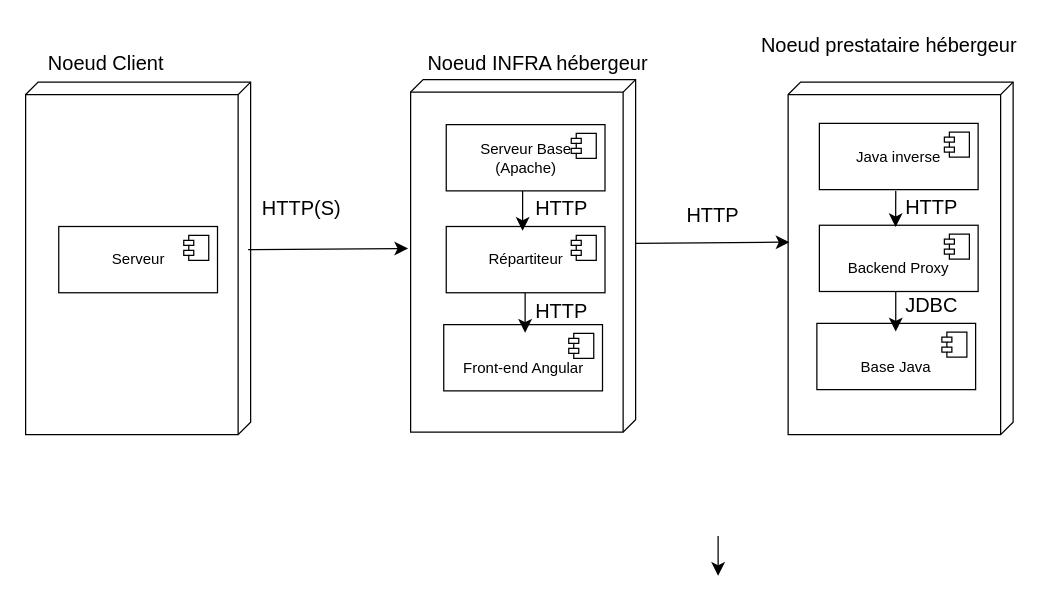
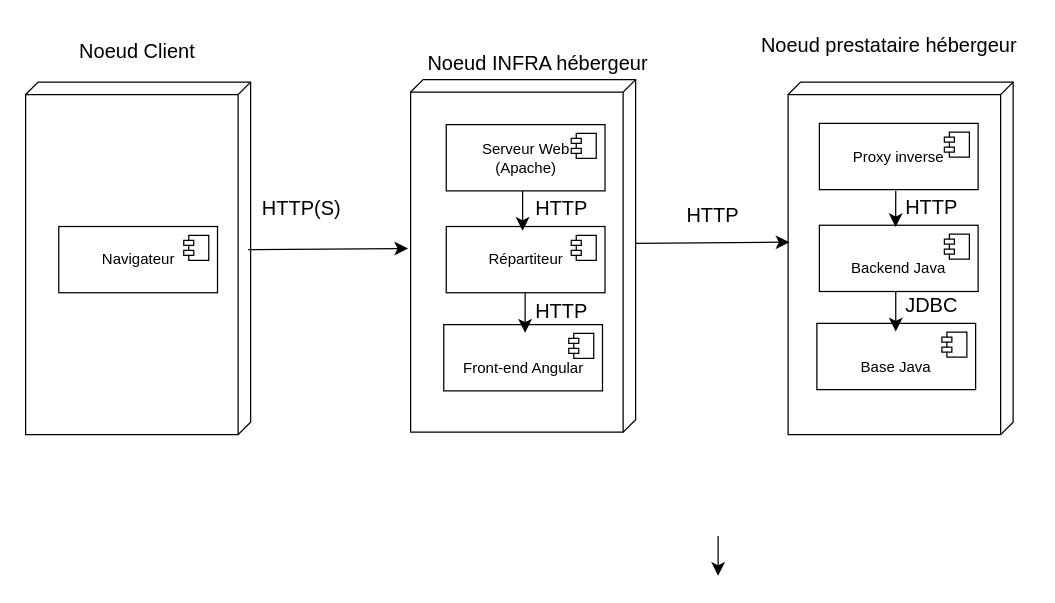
node "Noeud Client": moved (106, 63) -> (138, 51)
node "Java inverse": label "Java inverse" -> "Proxy inverse"
node "Serveur Base (Apache)": label "Serveur Base (Apache)" -> "Serveur Web (Apache)"
node "Backend Proxy": label "Backend Proxy" -> "Backend Java"
node "Serveur": label "Serveur" -> "Navigateur"
